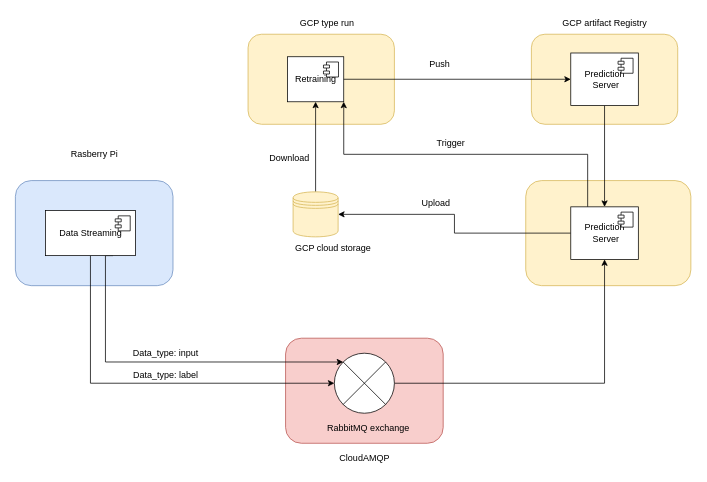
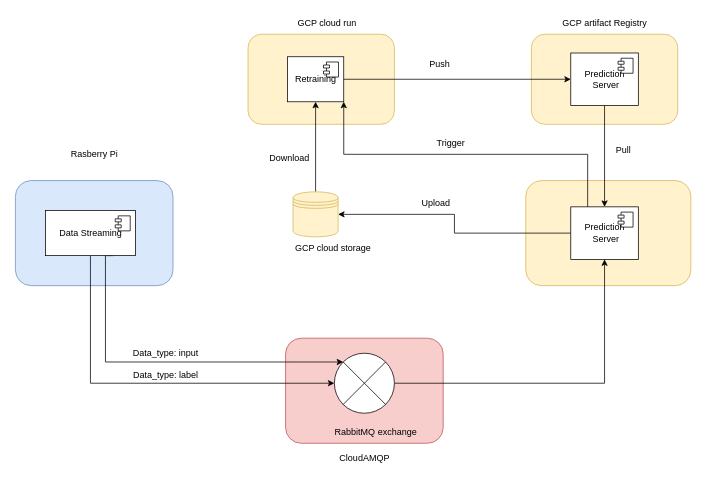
node "GCP type run": label "GCP type run" -> "GCP cloud run"
node "Pull": added
node "RabbitMQ exchange": moved (368, 428) -> (375, 432)
